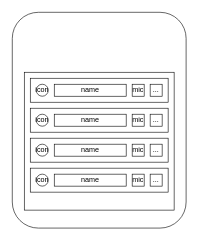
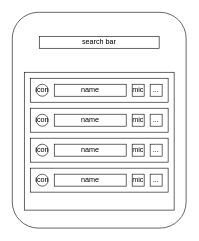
node "search bar": added
